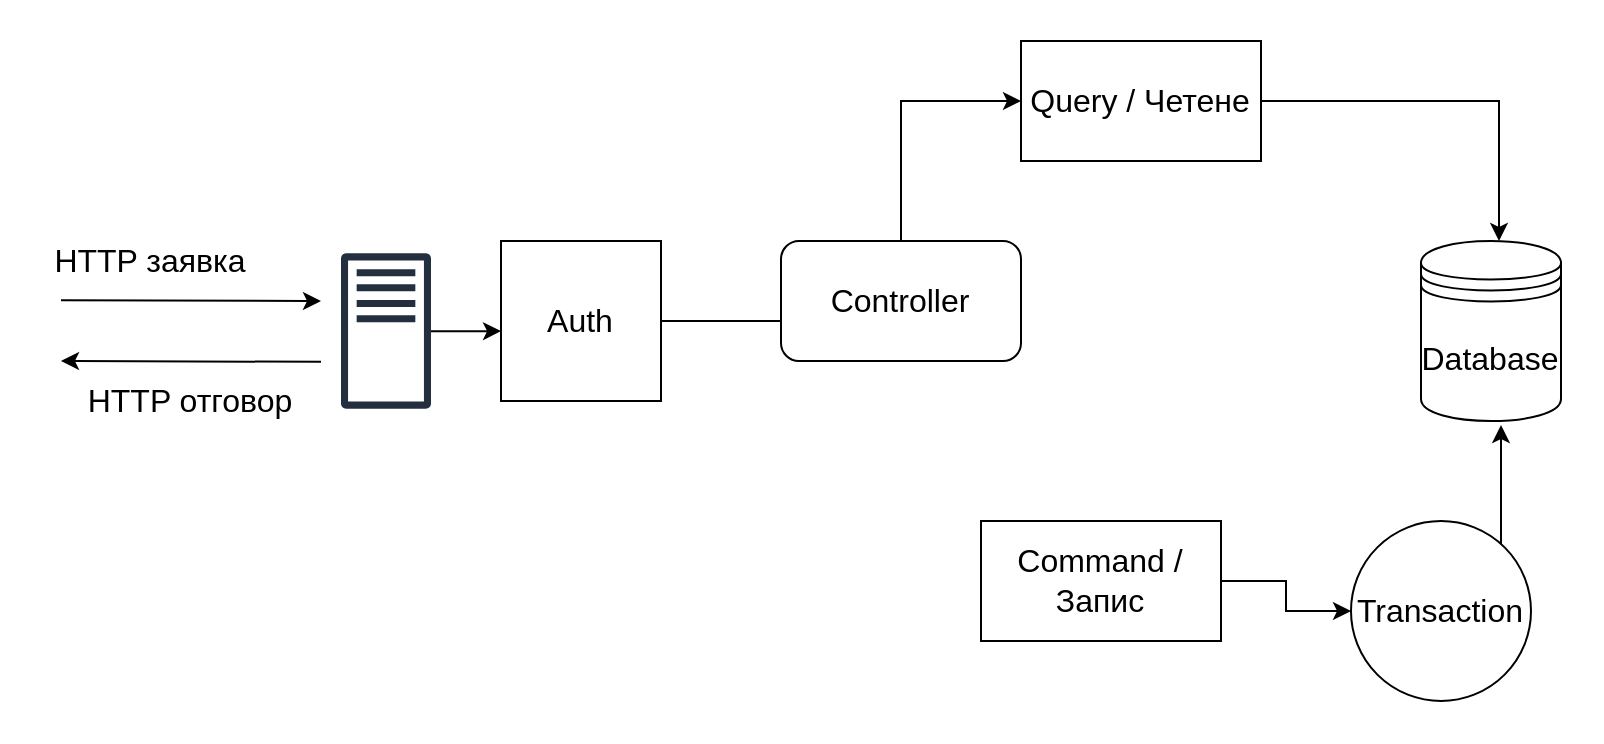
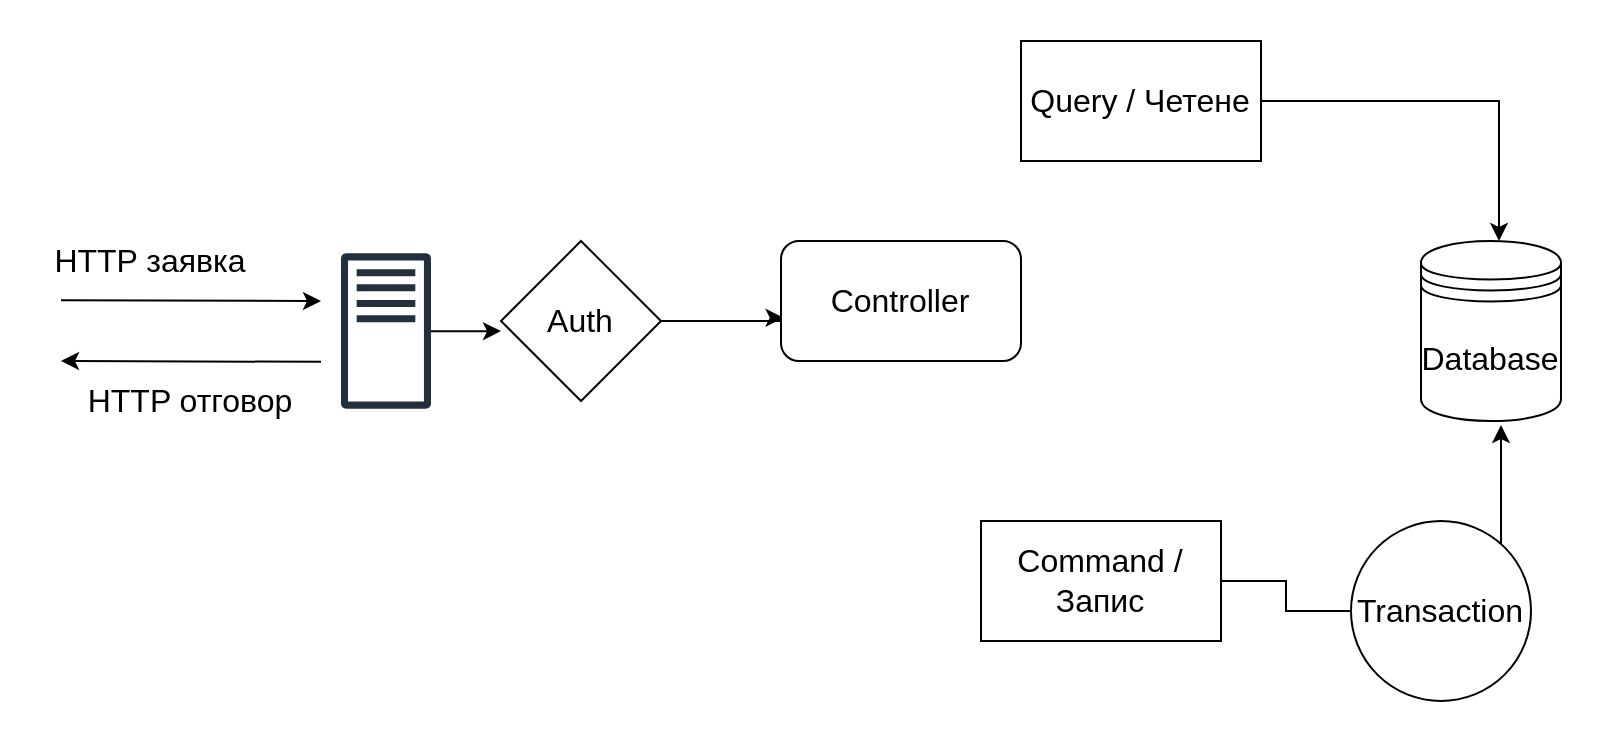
edge "Controller" -> "Query / Четене": removed
node "Auth": shape rectangle -> diamond
edge "Controller" -- "Auth": arrowhead none -> classic
edge "Command / Запис" -> "Transaction": arrowhead classic -> none
